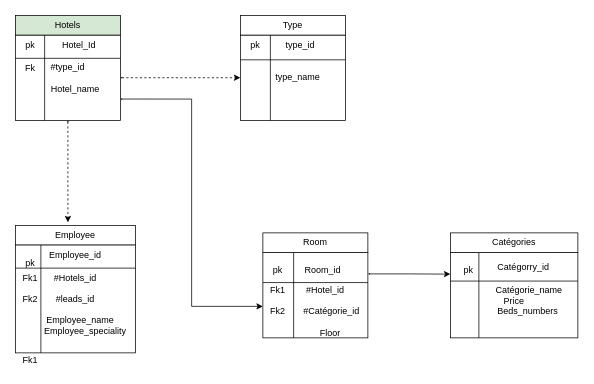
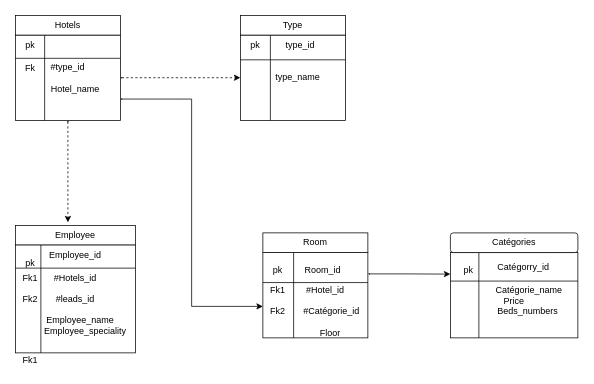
node "Hotels": fillcolor #d5e8d4 -> #ffffff
node "Hotel_Id": removed
node "Catégories": shape rectangle -> rounded rectangle
